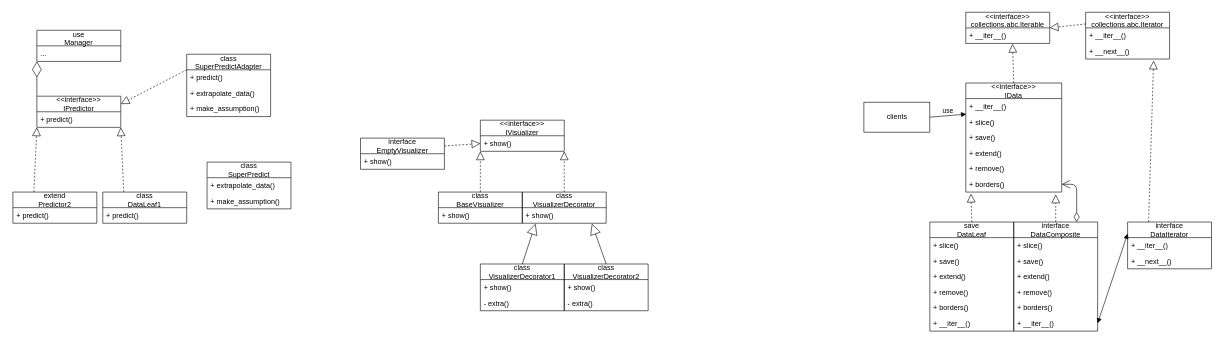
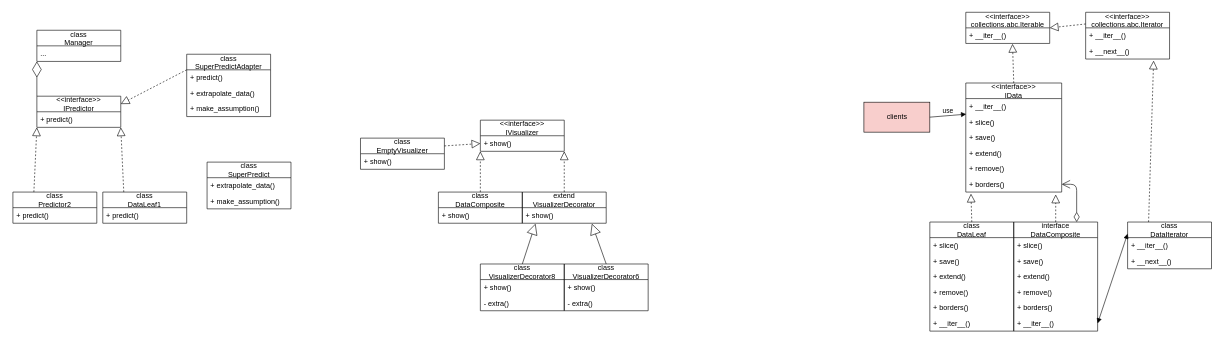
node "use Manager": label "use Manager" -> "class Manager"
node "clients": fillcolor #ffffff -> #f8cecc
node "interface EmptyVisualizer": label "interface EmptyVisualizer" -> "class EmptyVisualizer"
node "extend Predictor2": label "extend Predictor2" -> "class Predictor2"
node "class BaseVisualizer": label "class BaseVisualizer" -> "class DataComposite"
node "class VisualizerDecorator": label "class VisualizerDecorator" -> "extend VisualizerDecorator"
node "save DataLeaf": label "save DataLeaf" -> "class DataLeaf"
node "interface DataIterator": label "interface DataIterator" -> "class DataIterator"
node "class VisualizerDecorator1": label "class VisualizerDecorator1" -> "class VisualizerDecorator8"
node "class VisualizerDecorator2": label "class VisualizerDecorator2" -> "class VisualizerDecorator6"
